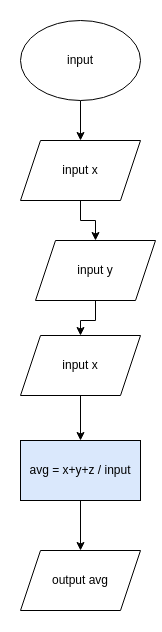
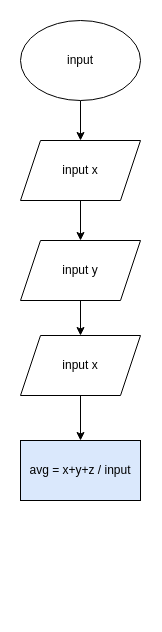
node "input y": moved (96, 271) -> (81, 271)
edge "avg = x+y+z / input" -> "output avg": removed
node "output avg": removed
